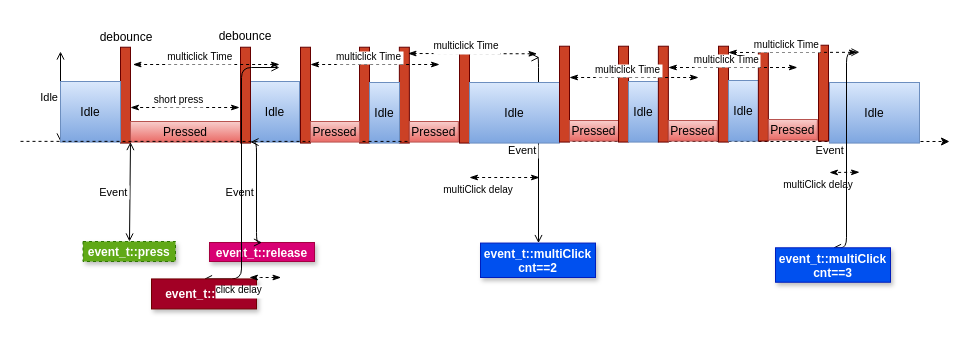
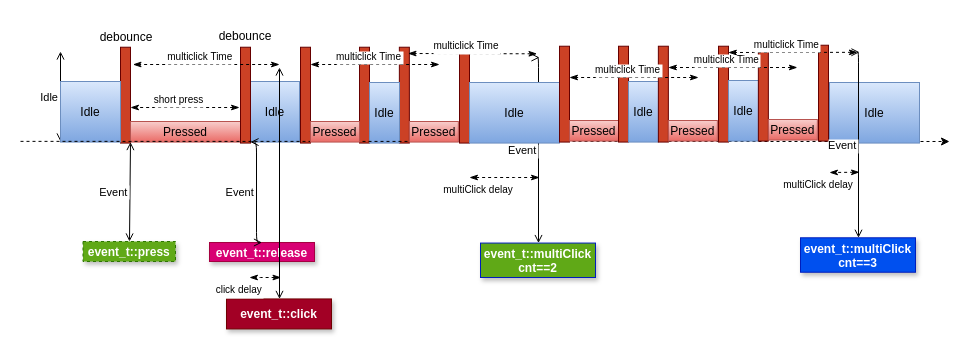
node "event_t::multiClick cnt==2": fillcolor #0050ef -> #60a917
node "event_t::multiClick cnt==3": moved (833, 265) -> (858, 255)
node "event_t::click": moved (204, 294) -> (279, 314)
